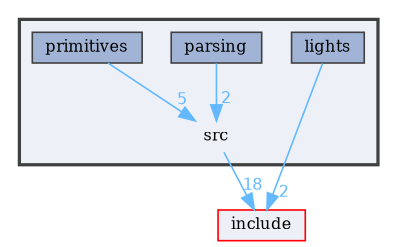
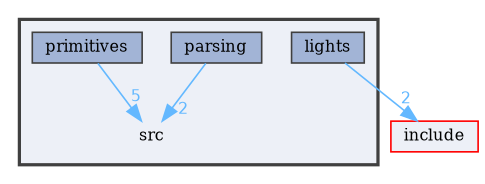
edge "src" -> "include": removed
